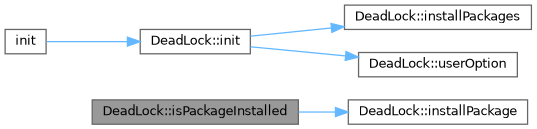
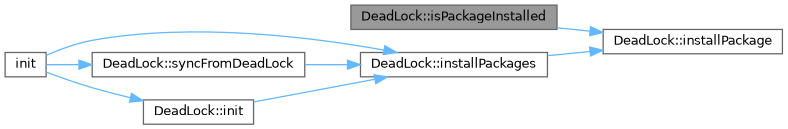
edge "init" -> "DeadLock::installPackages": added
edge "DeadLock::installPackages" -> "DeadLock::installPackage": added
node "DeadLock::syncFromDeadLock": added
node "DeadLock::userOption": removed
